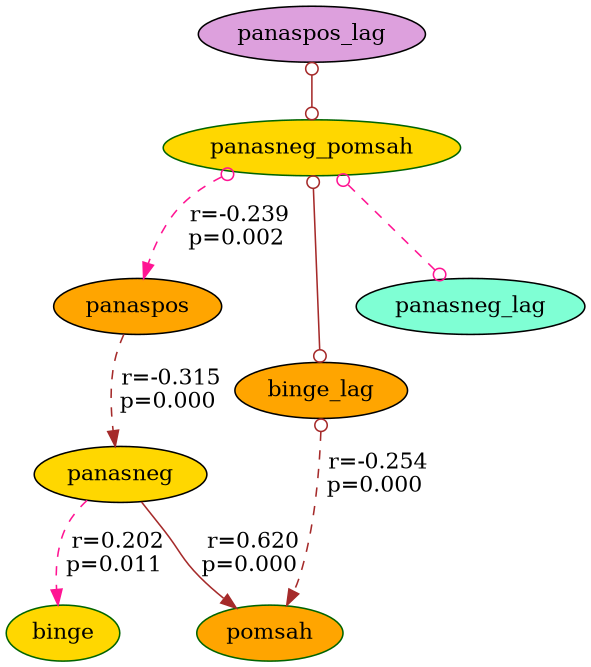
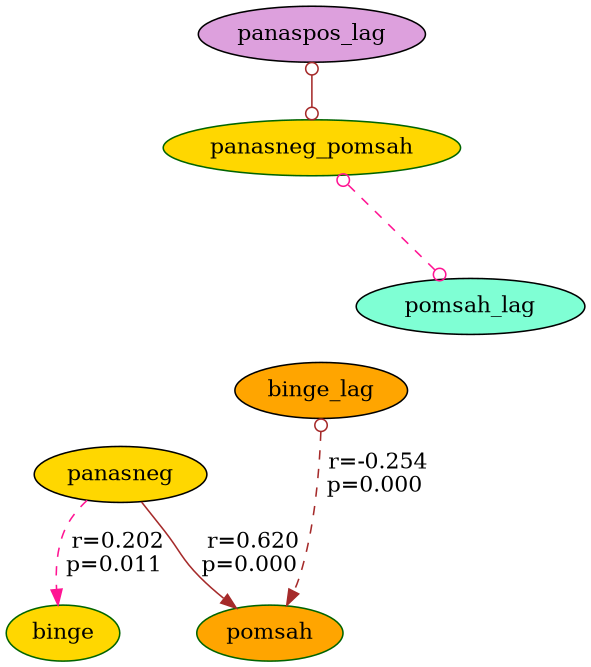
edge "panasneg_pomsah" -- "binge_lag": removed
node "panaspos": removed
node "panasneg_lag": label "panasneg_lag" -> "pomsah_lag"
